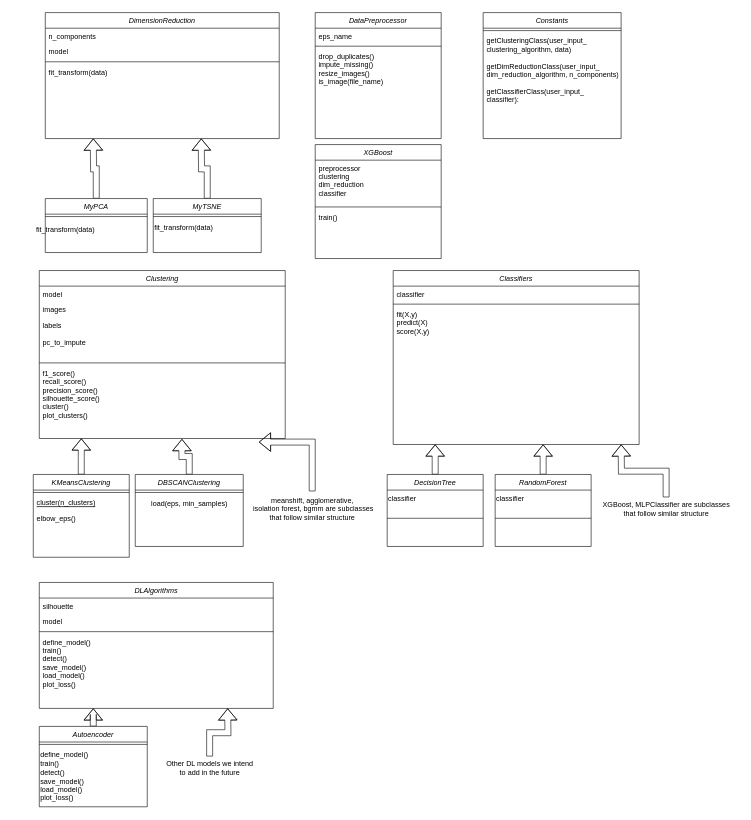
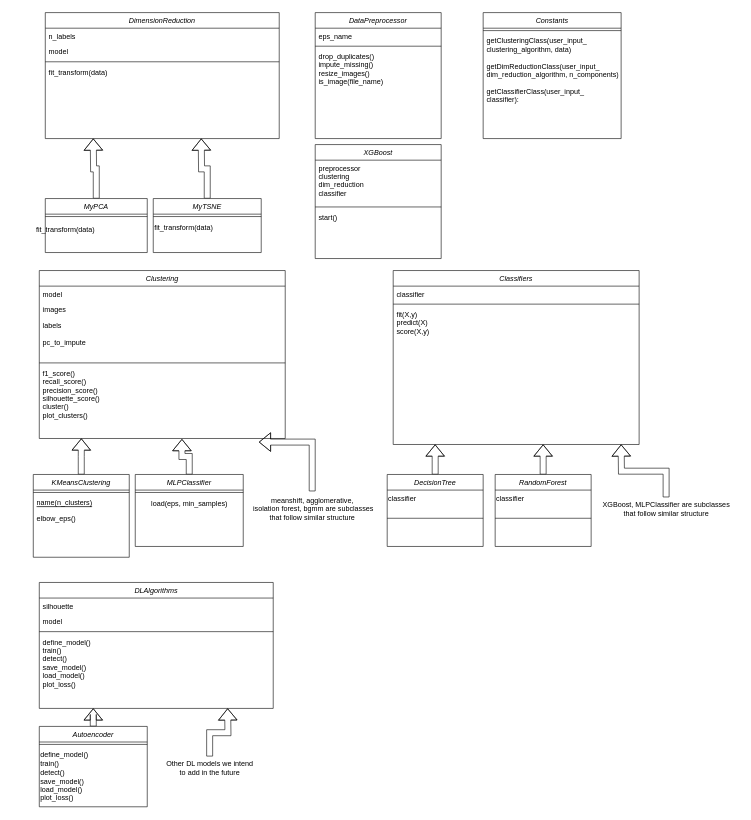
node "n_components": label "n_components" -> "n_labels"
node "train()": label "train()" -> "start()"
node "DBSCANClustering": label "DBSCANClustering" -> "MLPClassifier"
node "cluster(n_clusters)": label "cluster(n_clusters)" -> "name(n_clusters)"
